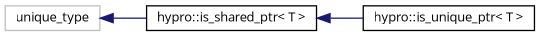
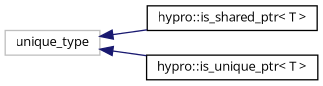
edge "hypro::is_unique_ptr< T >" -> "hypro::is_shared_ptr< T >": now "hypro::is_unique_ptr< T >" -> "unique_type"
